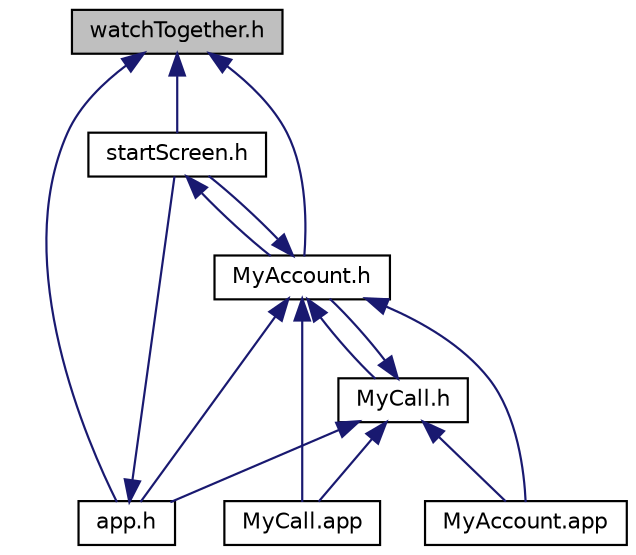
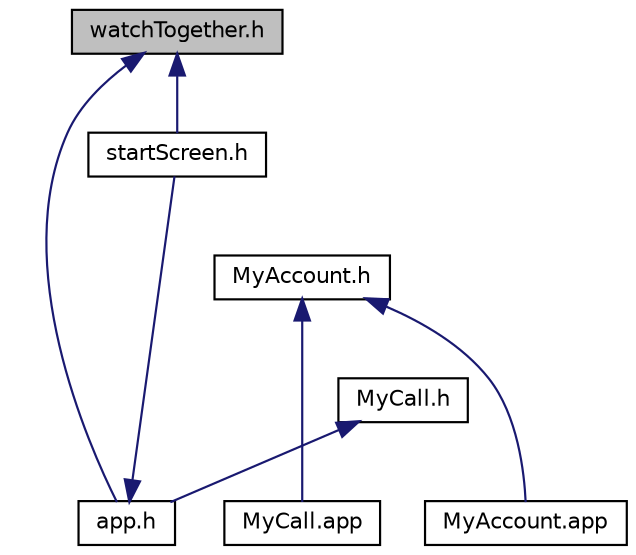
edge "MyAccount.h" -> "watchTogether.h": removed
edge "startScreen.h" -> "MyAccount.h": removed
edge "MyAccount.h" -> "startScreen.h": removed
edge "MyAccount.h" -> "MyCall.h": removed
edge "MyCall.h" -> "MyAccount.h": removed
edge "app.h" -> "MyAccount.h": removed
edge "MyAccount.app" -> "MyCall.h": removed
edge "MyCall.app" -> "MyCall.h": removed
